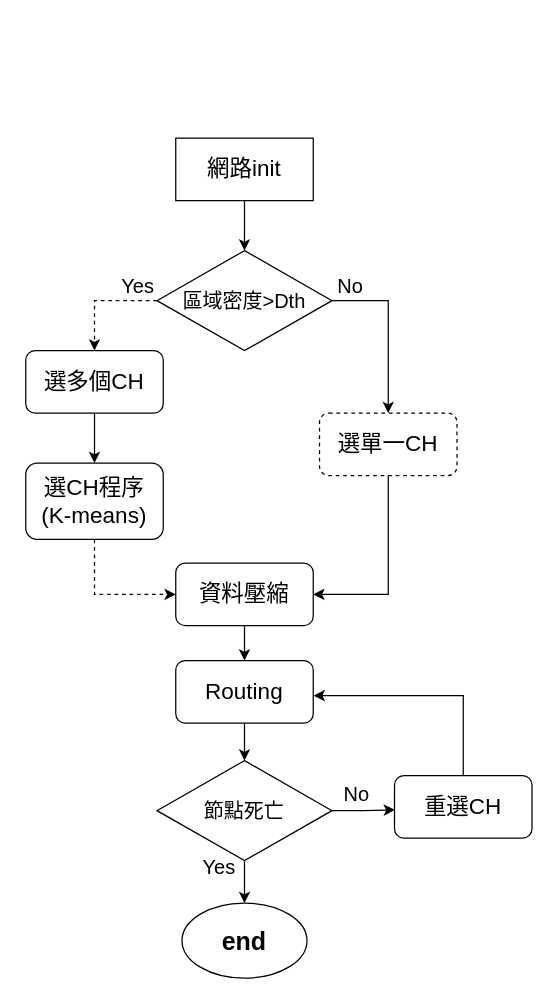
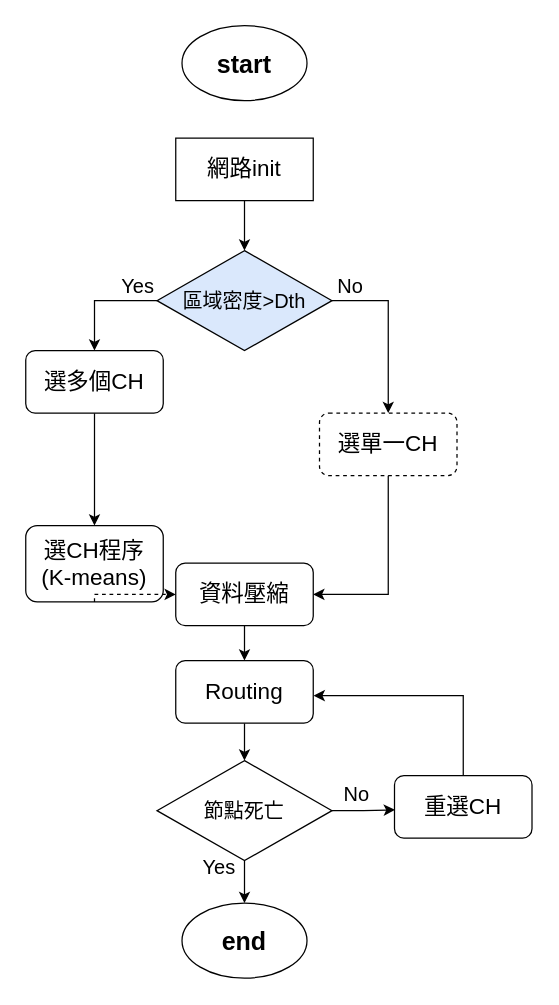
node "start": added
edge "區域密度>Dth" -> "選多個CH": style dashed -> solid
node "區域密度>Dth": fillcolor #ffffff -> #dae8fc
node "選CH程序 (K-means)": moved (94, 501) -> (94, 564)
